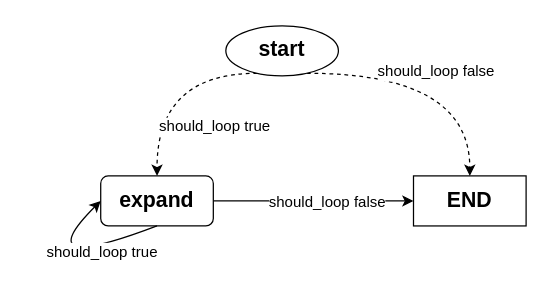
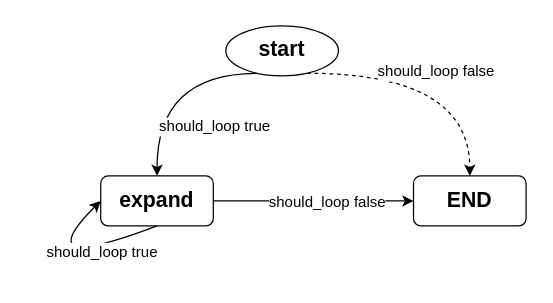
edge "start" -> "expand": style dashed -> solid
node "END": shape rectangle -> rounded rectangle
